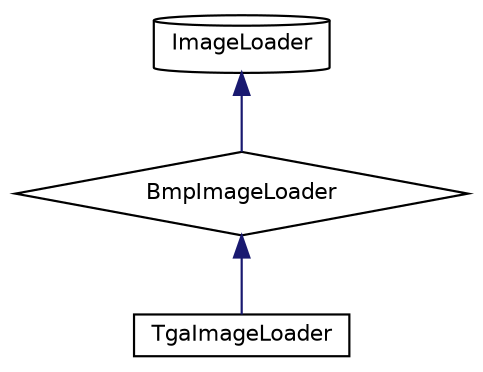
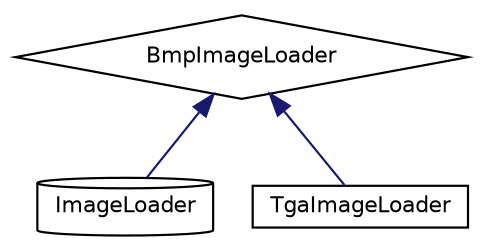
edge "BmpImageLoader" -> "ImageLoader": reversed
